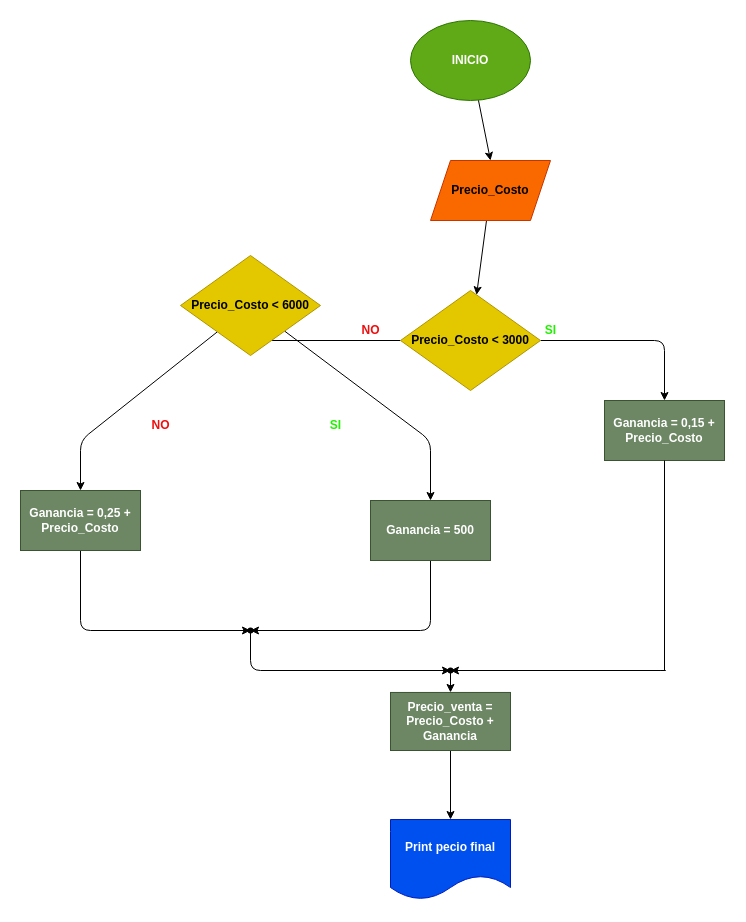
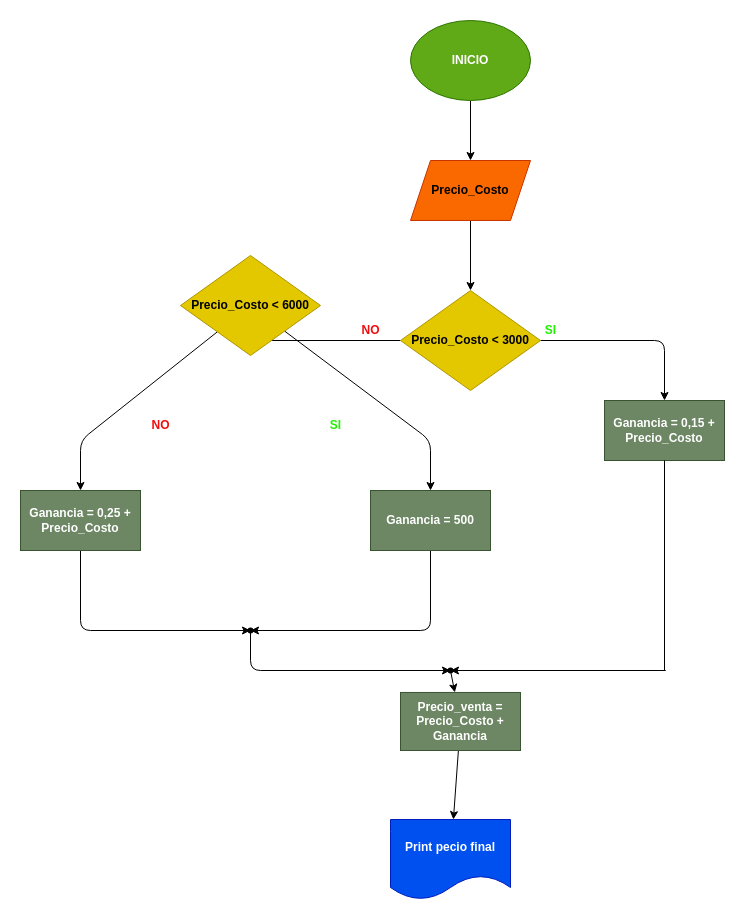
node "Precio_Costo": moved (491, 191) -> (471, 191)
node "Ganancia = 500": moved (431, 531) -> (431, 521)
node "Precio_venta = Precio_Costo + Ganancia": moved (451, 721) -> (461, 721)
